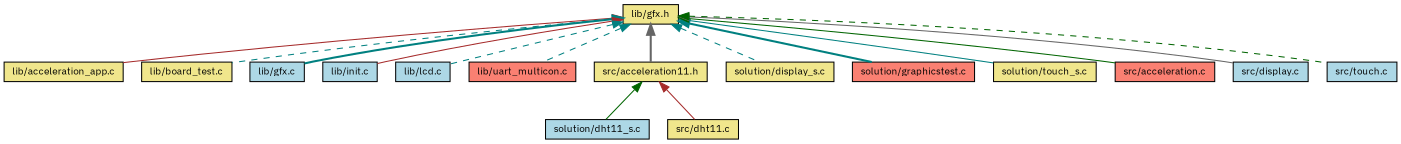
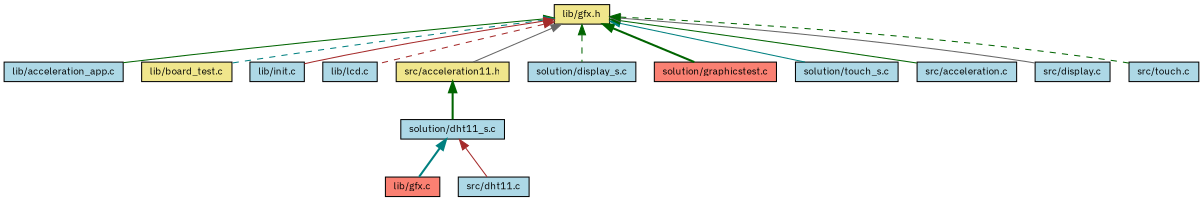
edge "lib/acceleration_app.c" -> "lib/gfx.h": color brown -> darkgreen
edge "lib/gfx.c" -> "lib/gfx.h": now "lib/gfx.c" -> "solution/dht11_s.c"
edge "solution/graphicstest.c" -> "lib/gfx.h": color teal -> darkgreen
edge "lib/lcd.c" -> "lib/gfx.h": color teal -> brown
edge "solution/display_s.c" -> "lib/gfx.h": color teal -> darkgreen
edge "src/acceleration11.h" -> "lib/gfx.h": style bold -> solid
node "lib/acceleration_app.c": fillcolor khaki -> lightblue
node "lib/gfx.c": fillcolor lightblue -> salmon
node "lib/uart_multicon.c": removed
node "solution/display_s.c": fillcolor khaki -> lightblue
node "solution/touch_s.c": fillcolor khaki -> lightblue
node "src/acceleration.c": fillcolor salmon -> lightblue
edge "solution/dht11_s.c" -> "src/acceleration11.h": style solid -> bold
edge "src/dht11.c" -> "src/acceleration11.h": now "src/dht11.c" -> "solution/dht11_s.c"
node "src/dht11.c": fillcolor khaki -> lightblue
